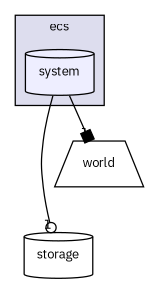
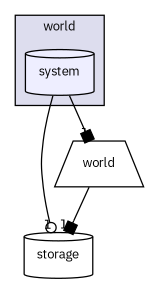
cluster "ecs": label "ecs" -> "world"
edge "world" -> "storage": added
